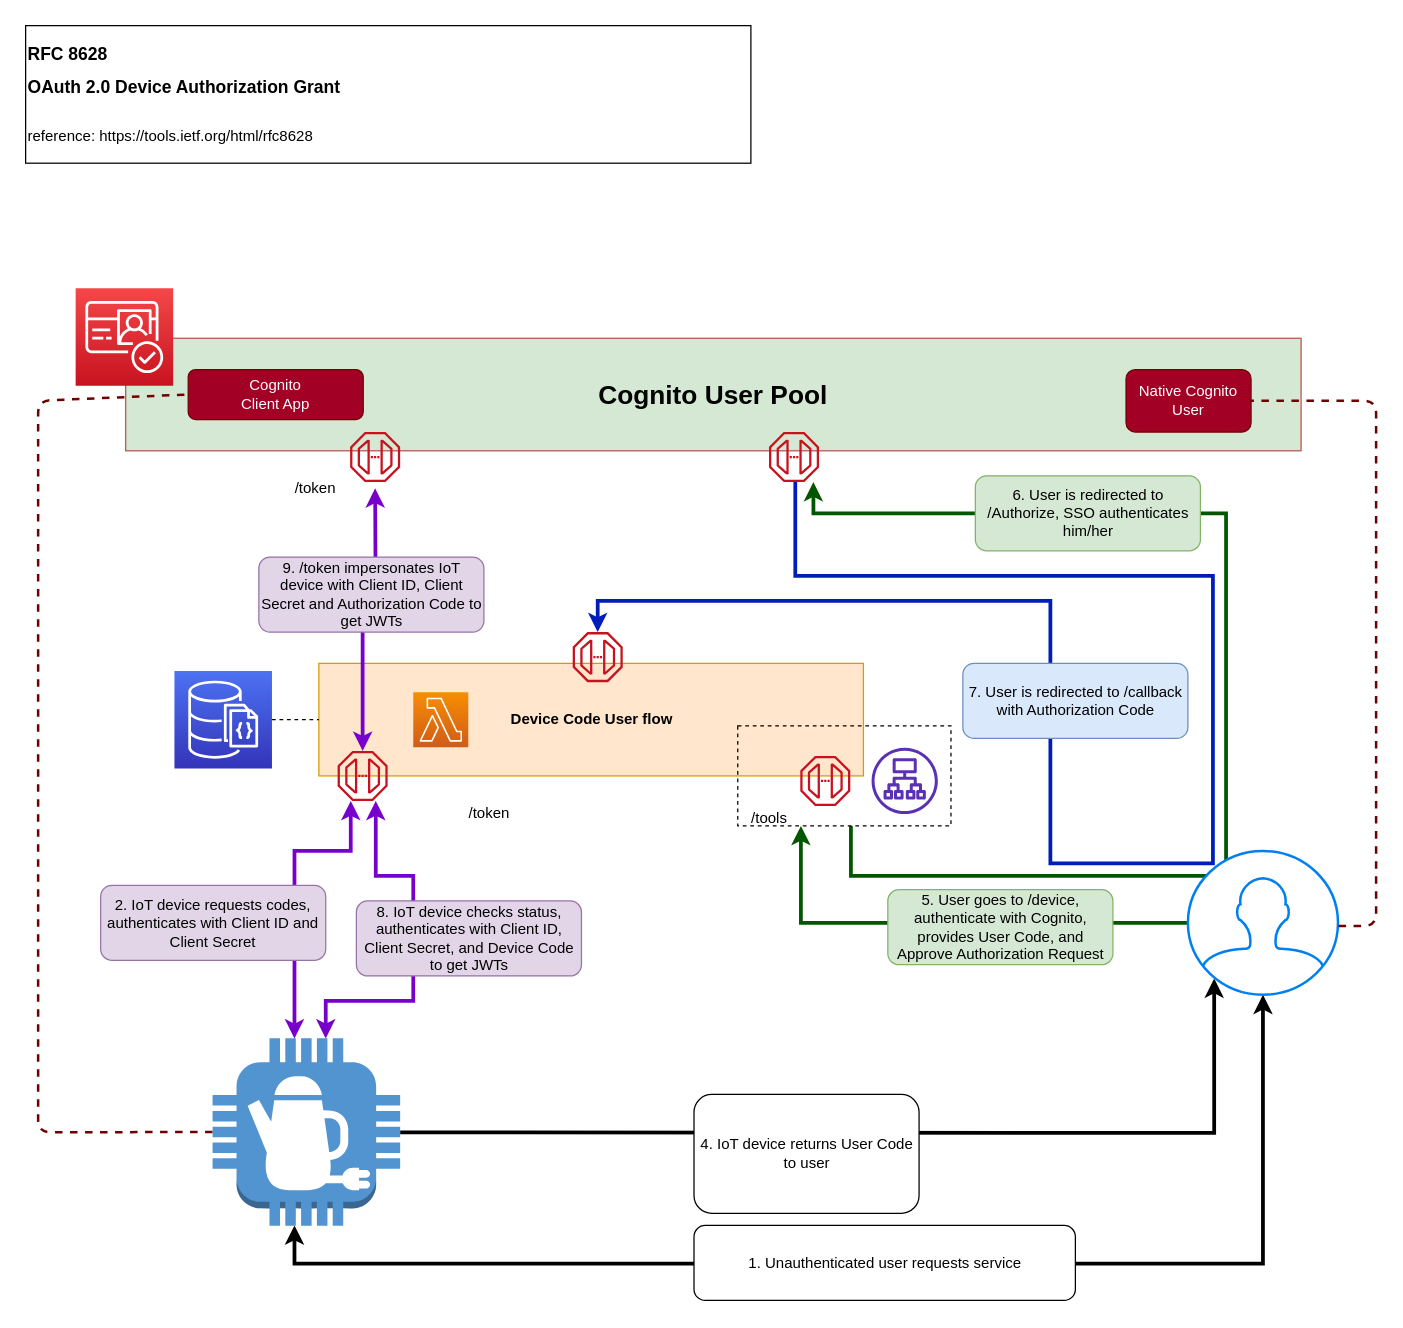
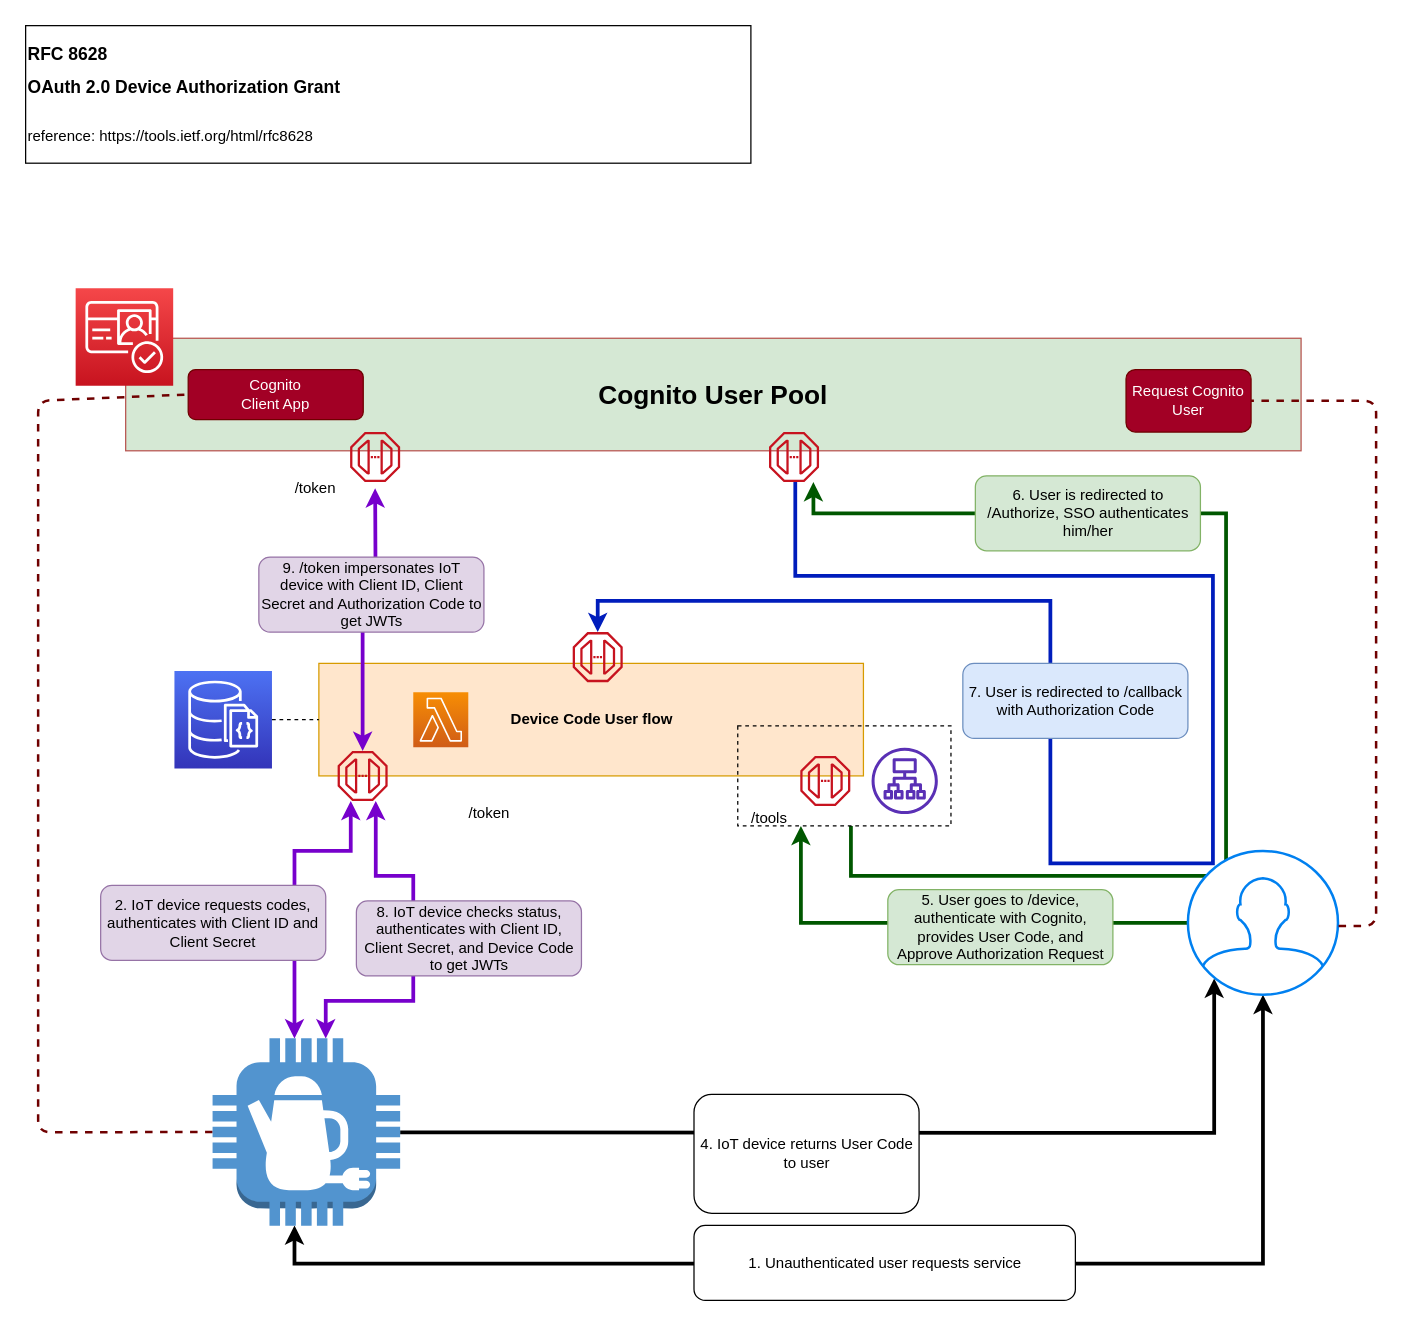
node "Native Cognito User": label "Native Cognito User" -> "Request Cognito User"
